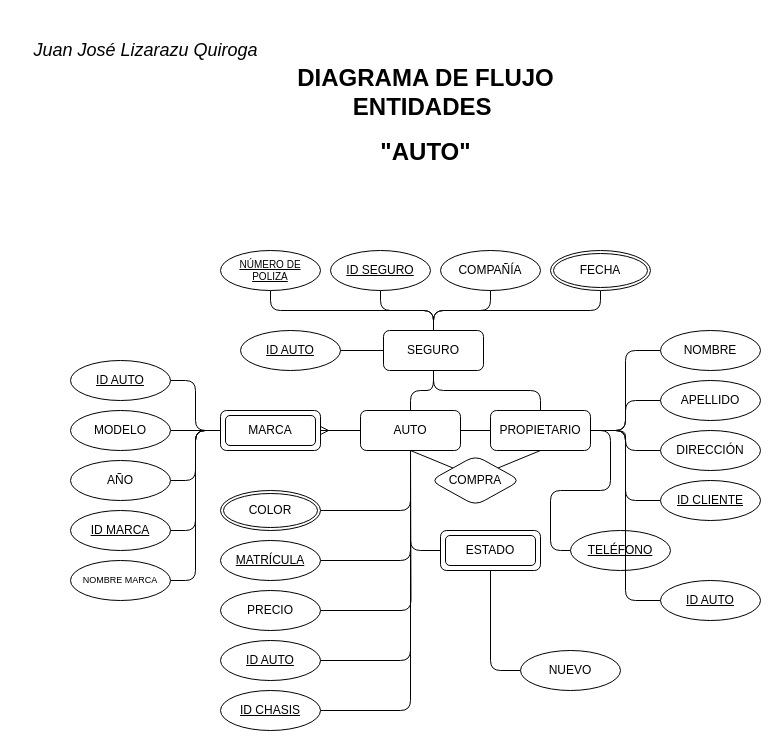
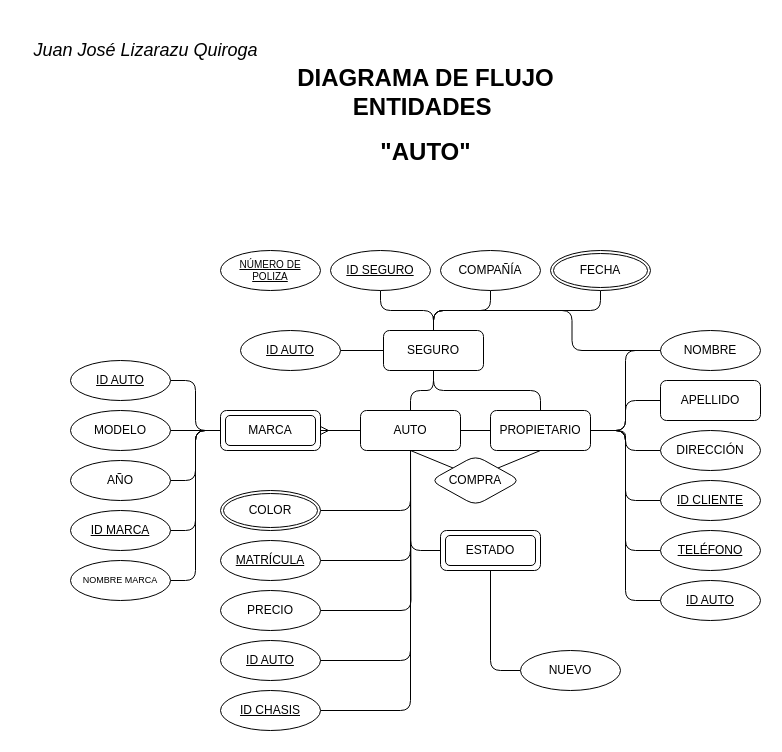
edge "NÚMERO DE POLIZA" -- "SEGURO": now "NOMBRE" -- "SEGURO"
node "APELLIDO": shape ellipse -> rounded rectangle
node "TELÉFONO": moved (621, 551) -> (711, 551)
